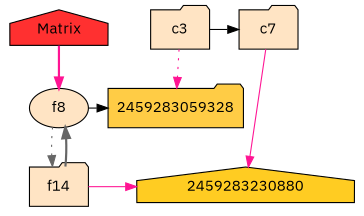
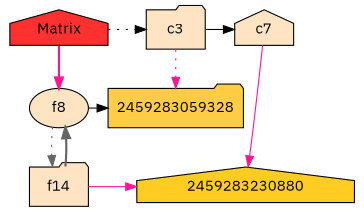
edge "Matrix" -> "c3": added
node "c7": shape folder -> house
